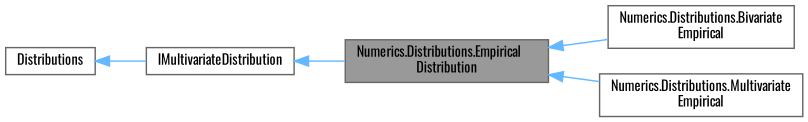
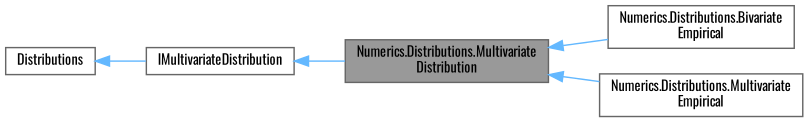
node "Numerics.Distributions.Empirical Distribution": label "Numerics.Distributions.Empirical Distribution" -> "Numerics.Distributions.Multivariate Distribution"
